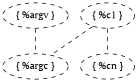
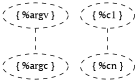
edge "{ %c1 }" -- "{ %argc }": removed
